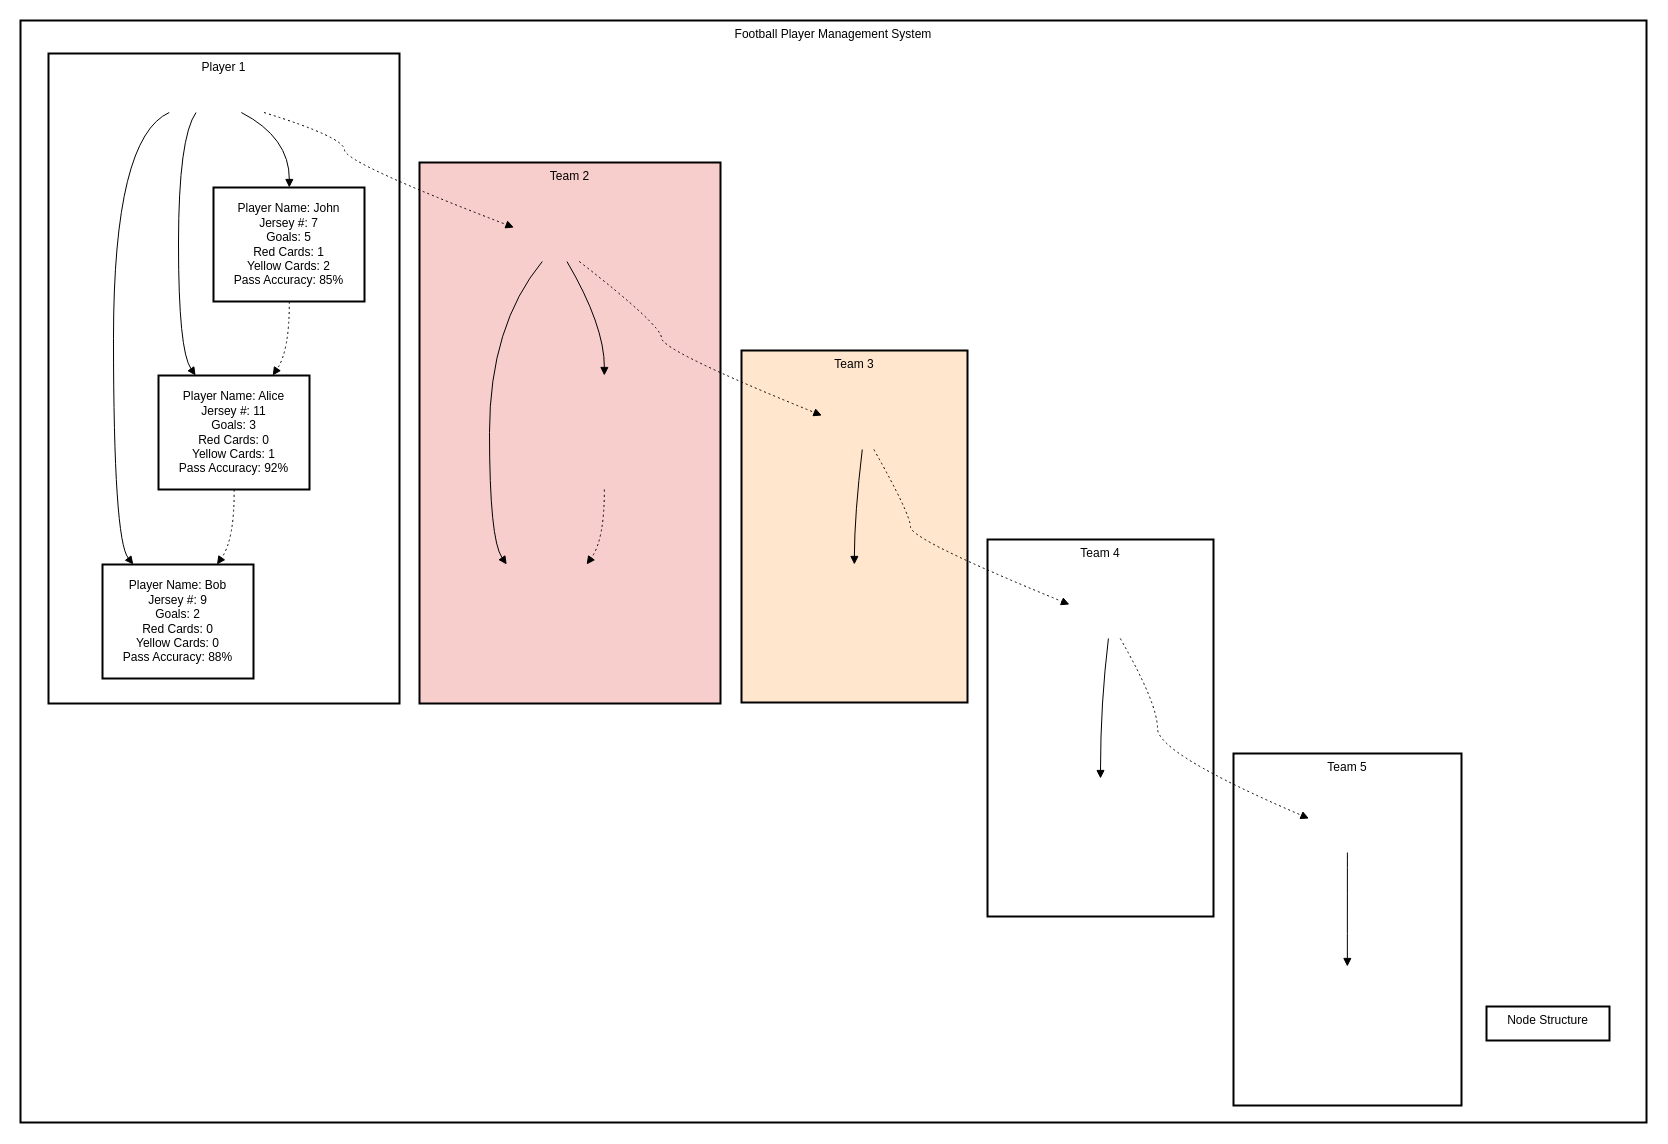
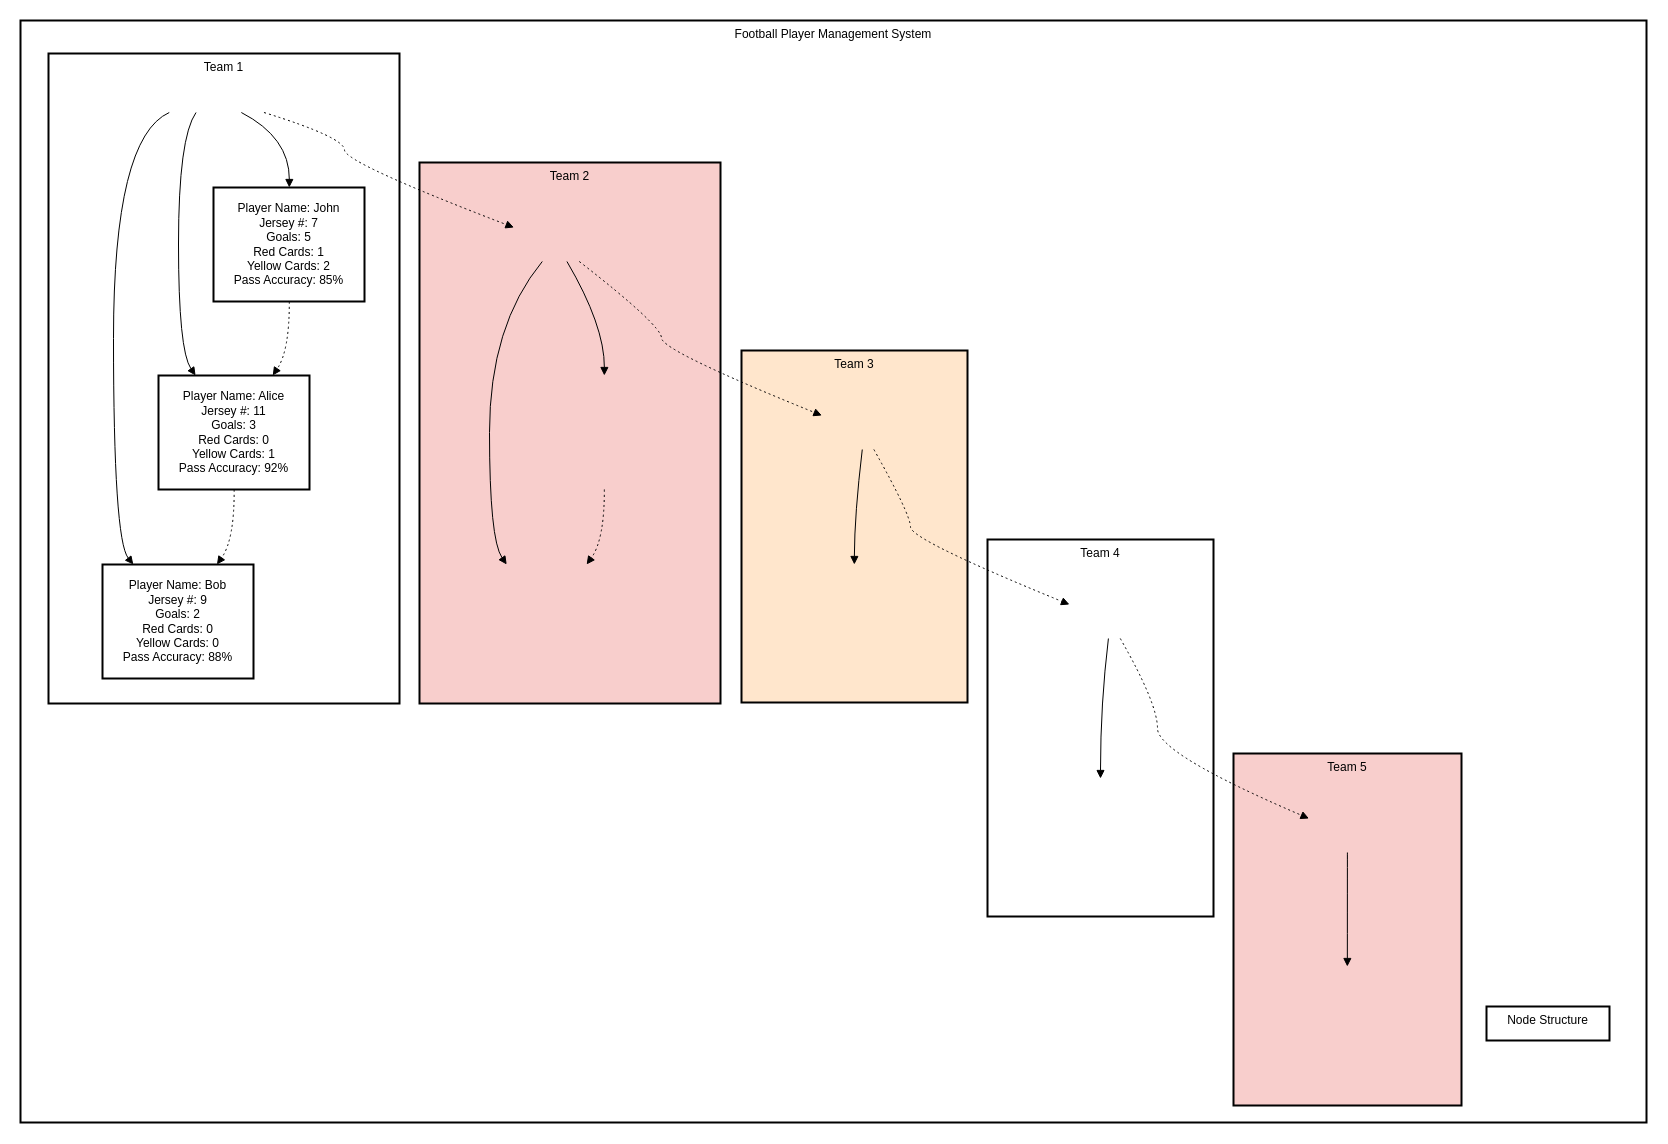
node "Player 1": label "Player 1" -> "Team 1"
node "Team 5": fillcolor #ffffff -> #f8cecc
